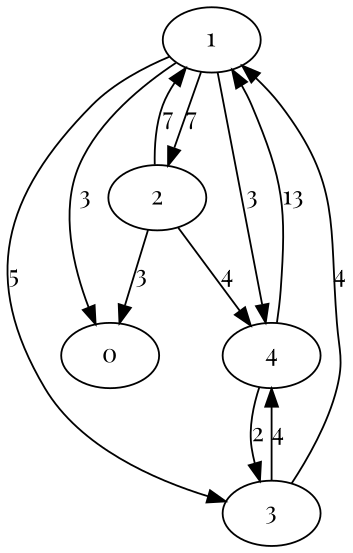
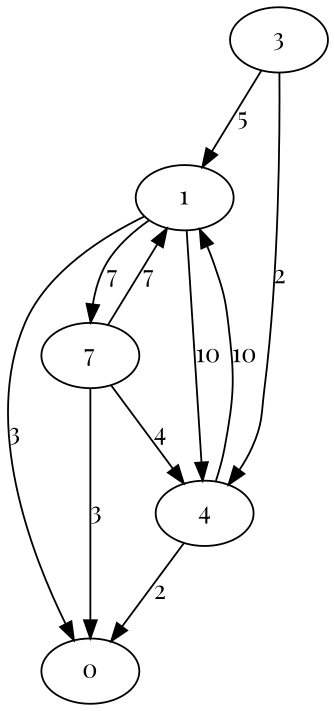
node "2": label "2" -> "7"
edge "1" -> "4": label "3" -> "10"
edge "4" -> "1": label "13" -> "10"
edge "3" -> "1": label "4" -> "5"
edge "1" -> "3": removed, label "5"
edge "4" -> "3": now "4" -> "0"
edge "3" -> "4": label "4" -> "2"
